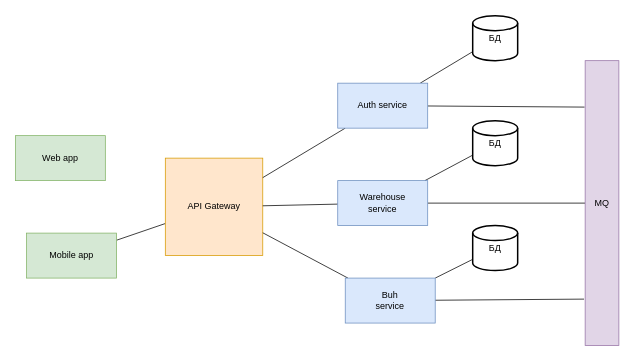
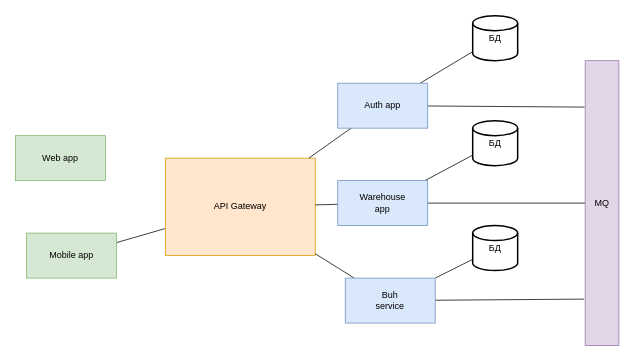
node "Auth service": label "Auth service" -> "Auth app"
node "Warehouse service": label "Warehouse service" -> "Warehouse app"
node "API Gateway": size 98x98 -> 150x98
